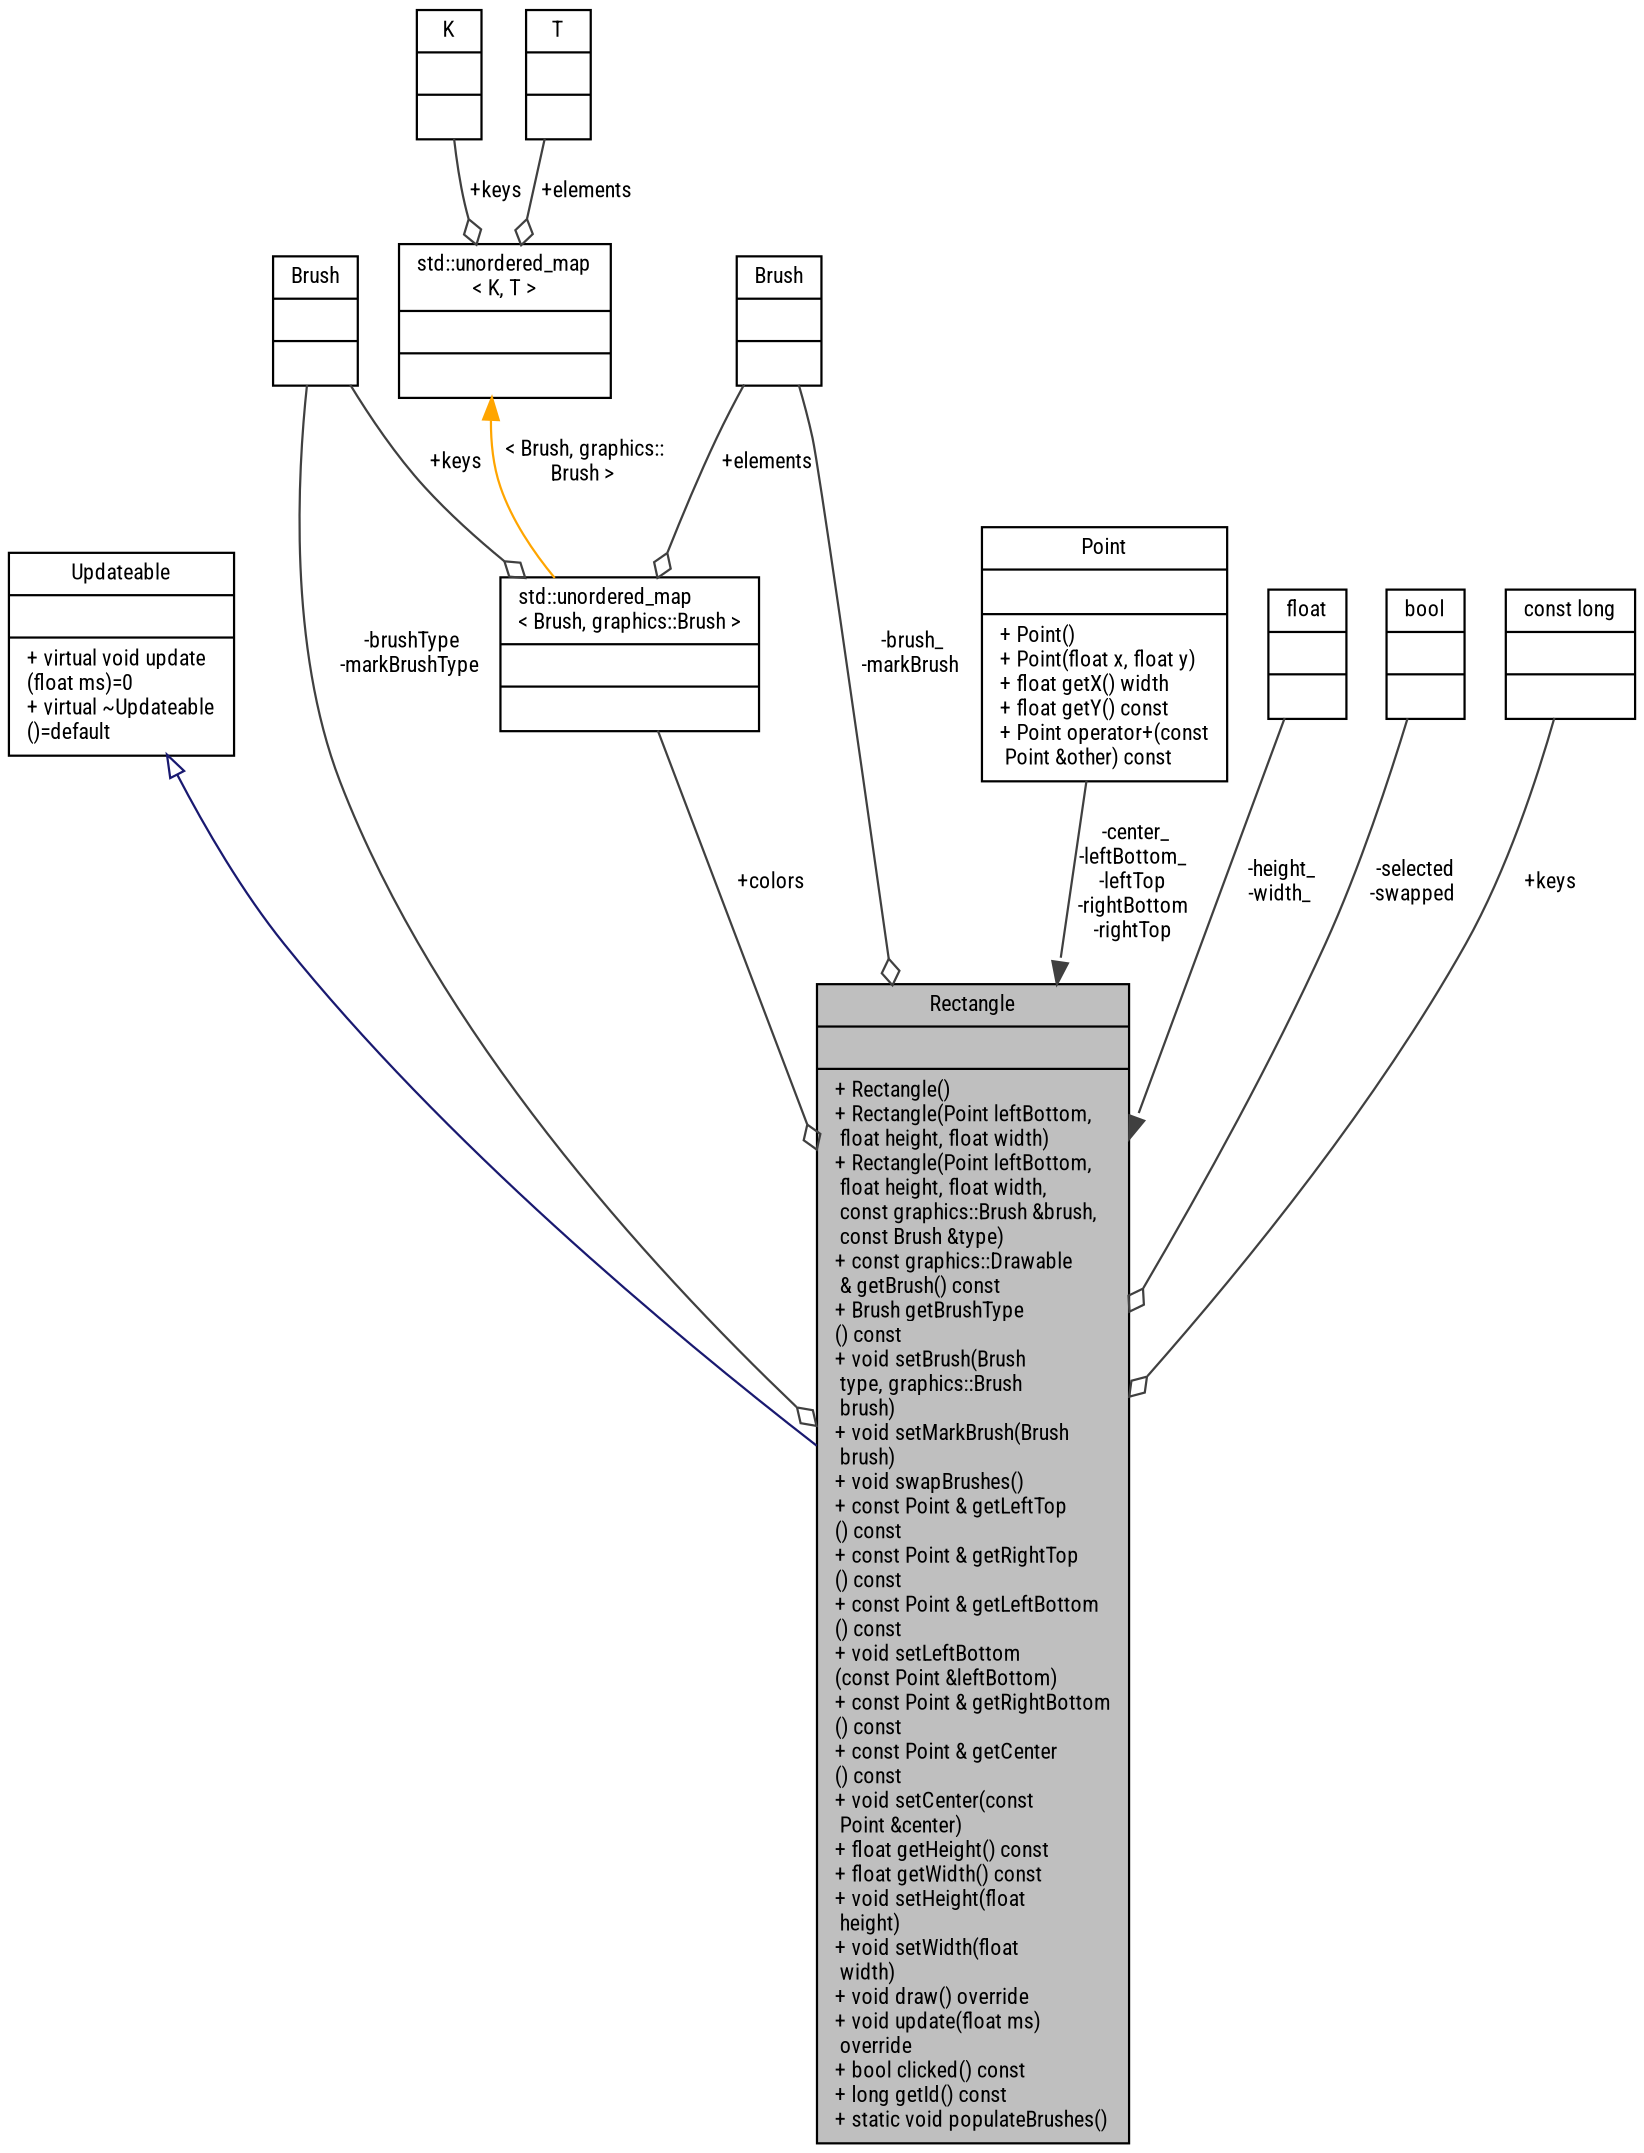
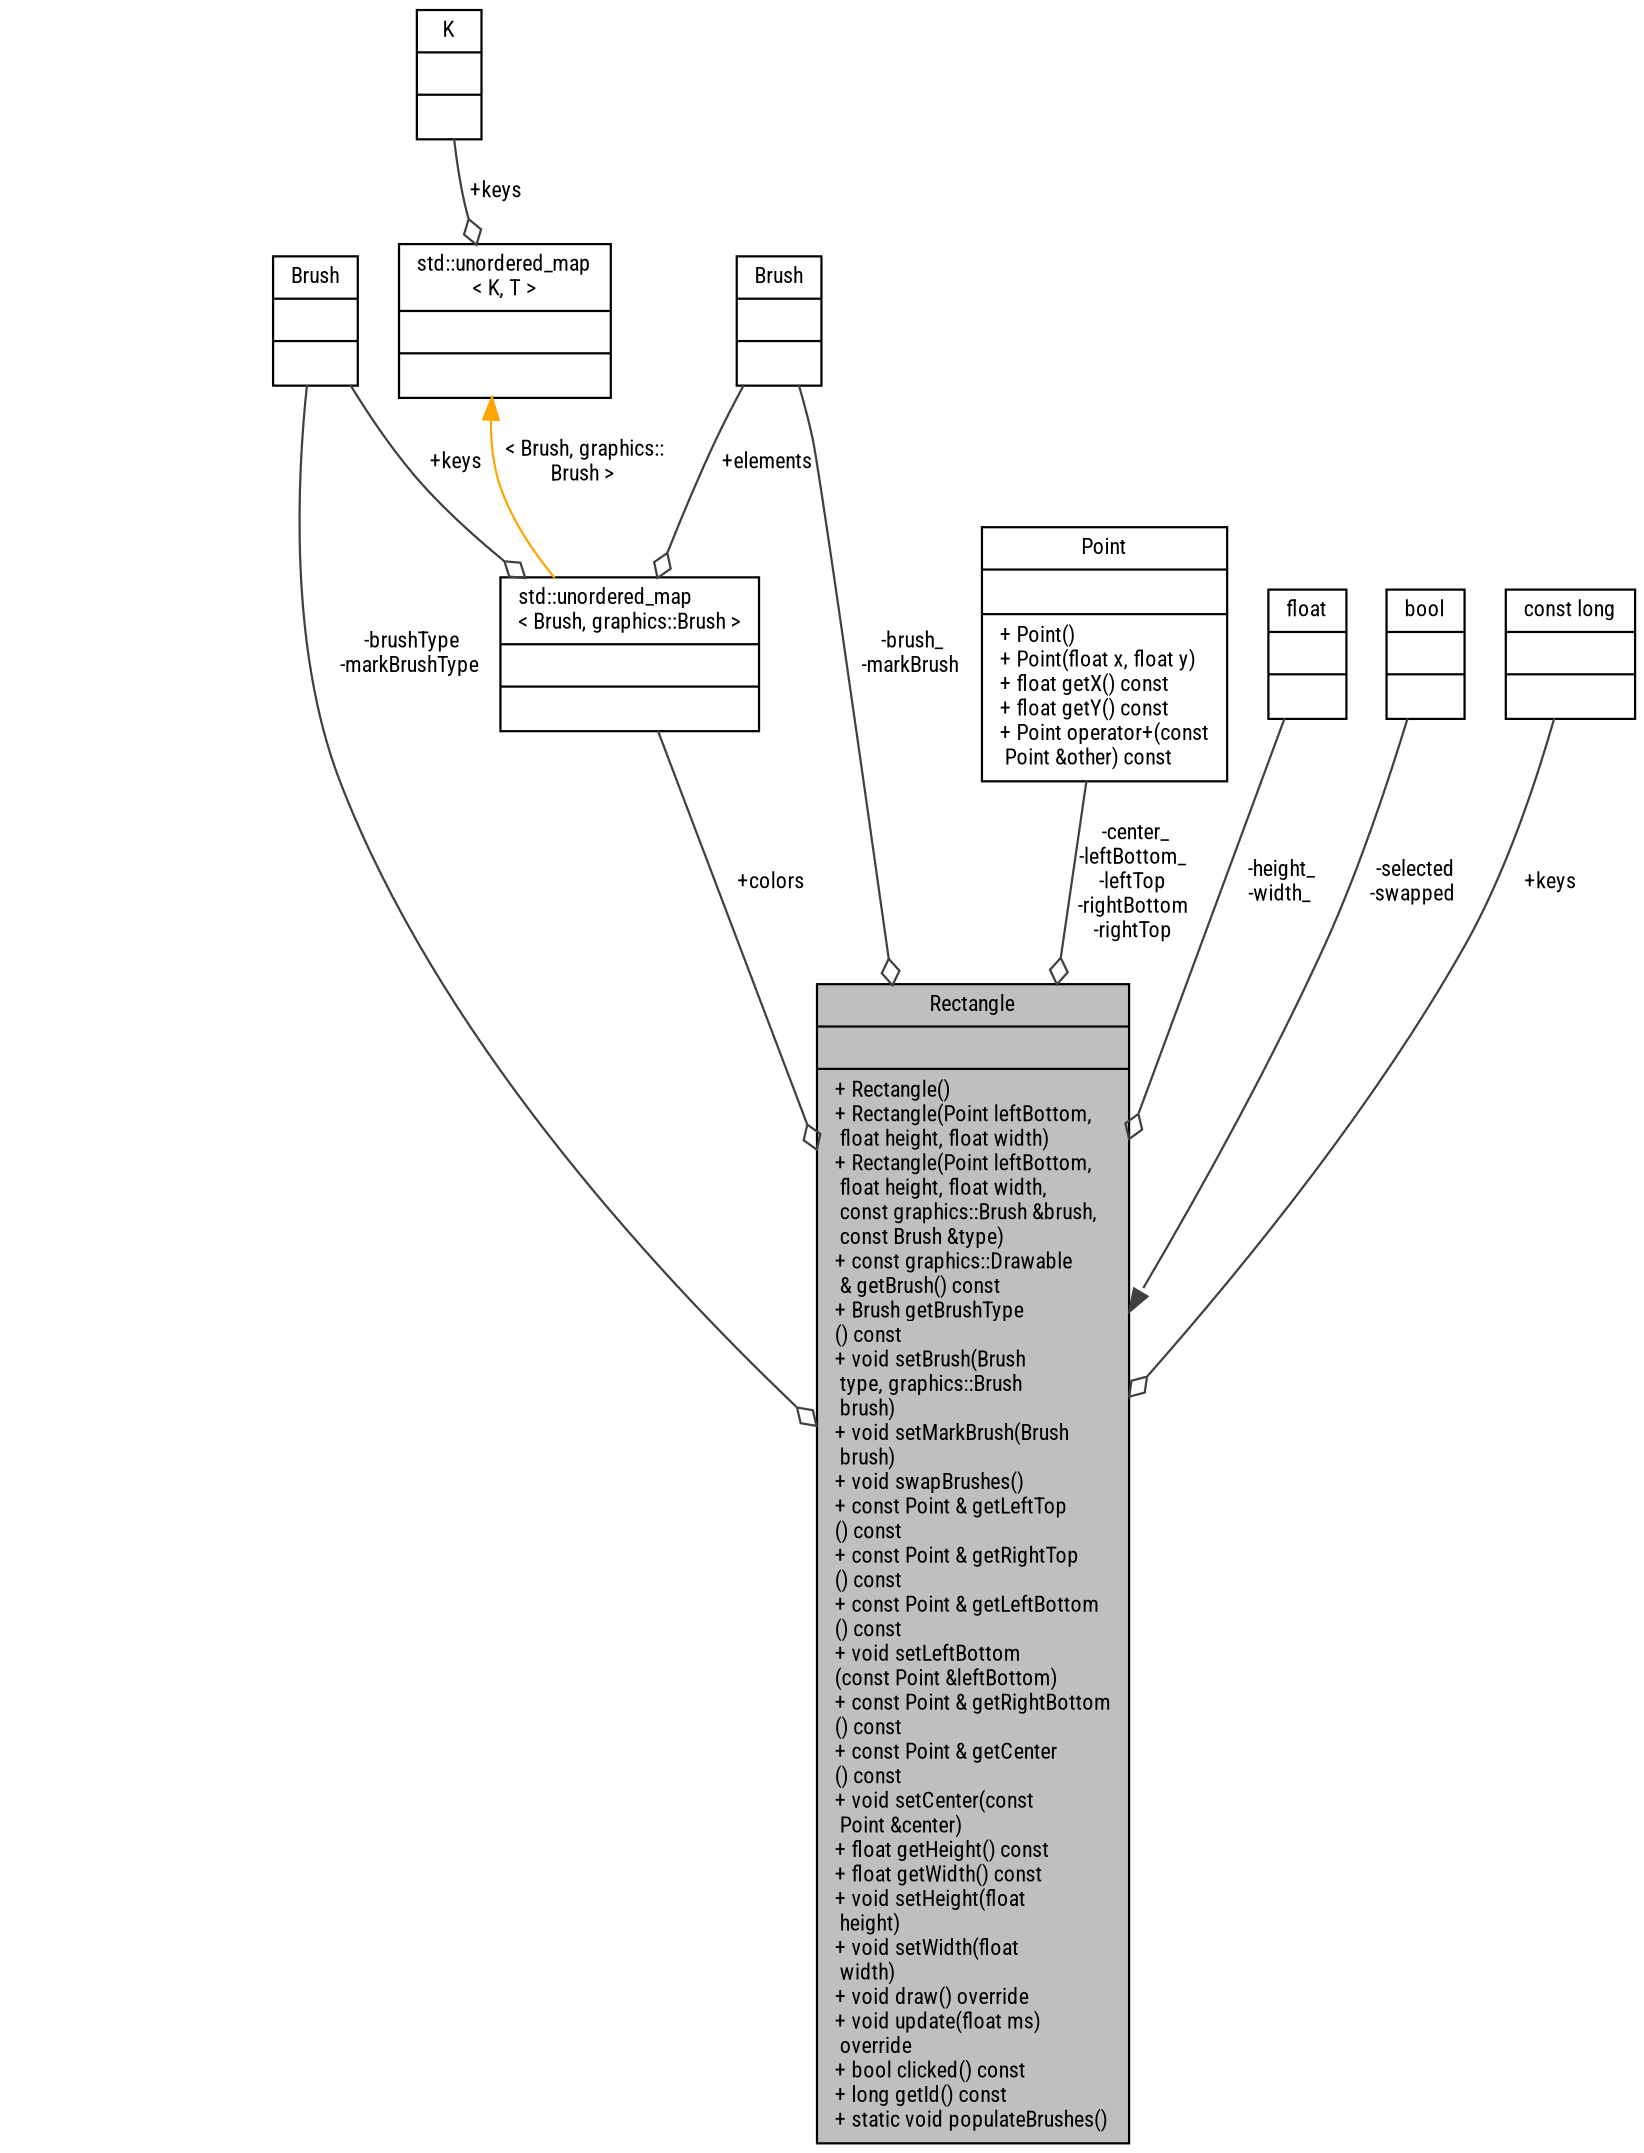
node "T": removed
node "Updateable": removed
node "Point": text "+ float getX() width" -> "+ float getX() const"
edge "Point" -> "Rectangle": arrowhead normal -> odiamond
edge "float" -> "Rectangle": arrowhead normal -> odiamond
edge "bool" -> "Rectangle": arrowhead odiamond -> normal
